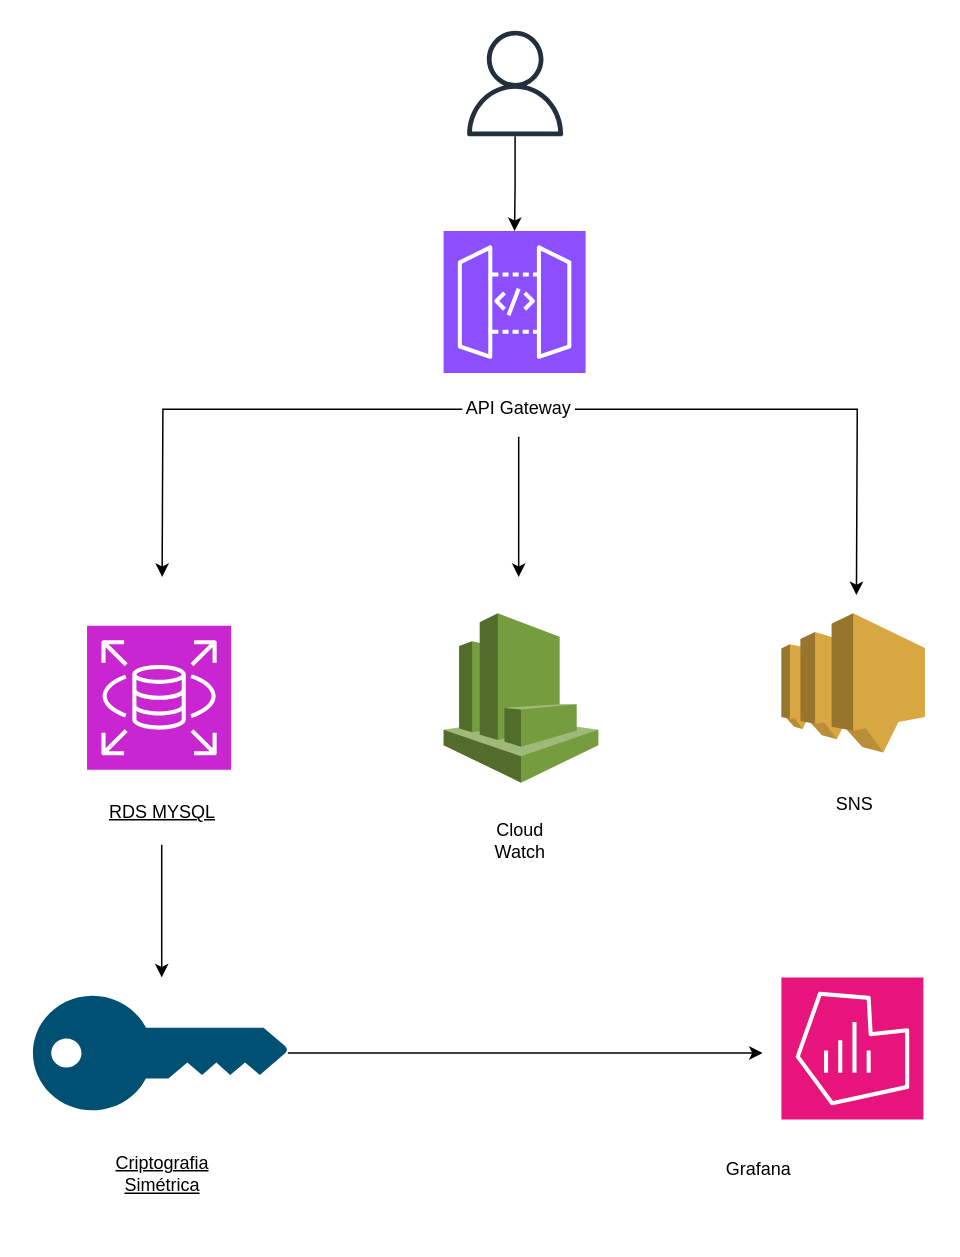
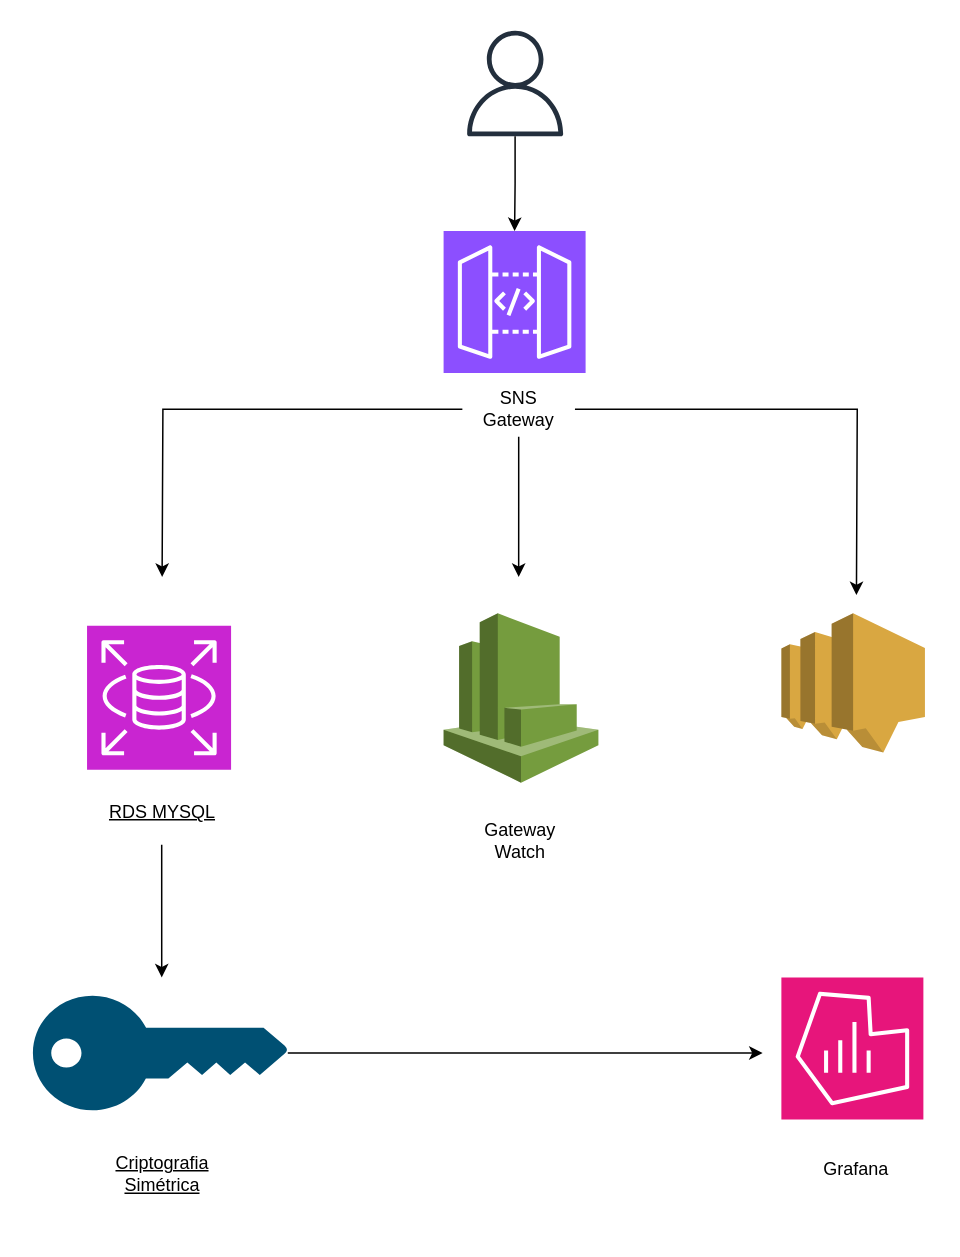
node "API Gateway": label "API Gateway" -> "SNS Gateway"
node "SNS": removed
node "Cloud Watch": label "Cloud Watch" -> "Gateway Watch"
node "Grafana": moved (759, 1169) -> (856, 1169)
